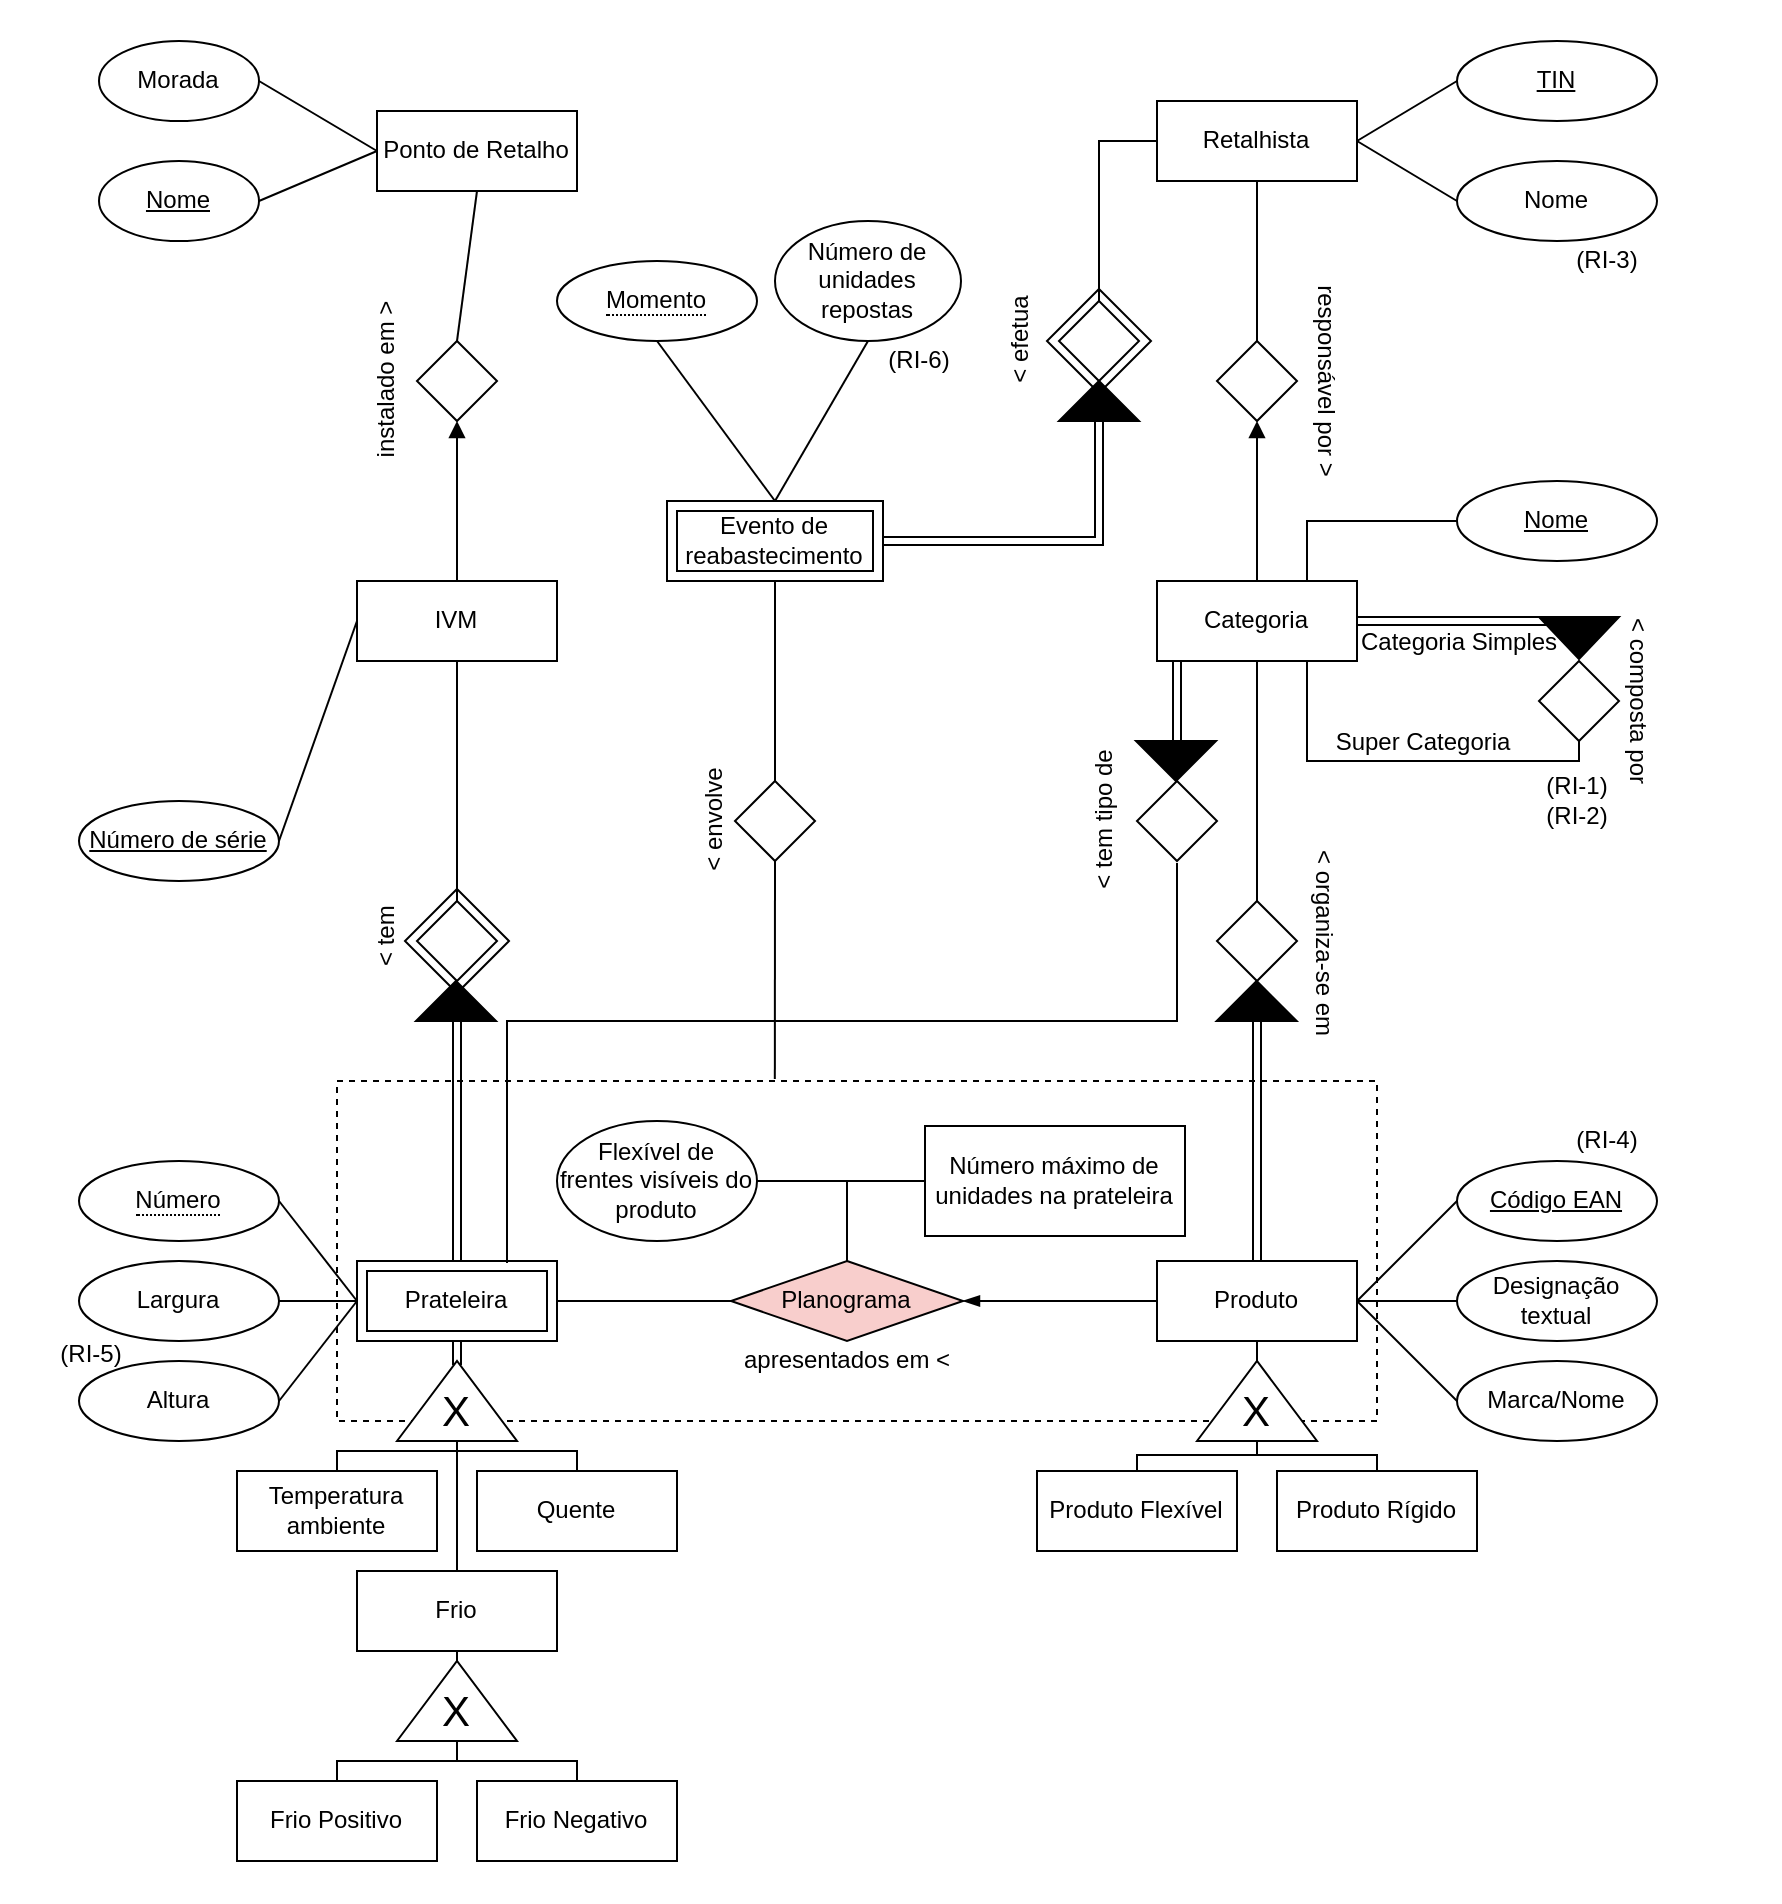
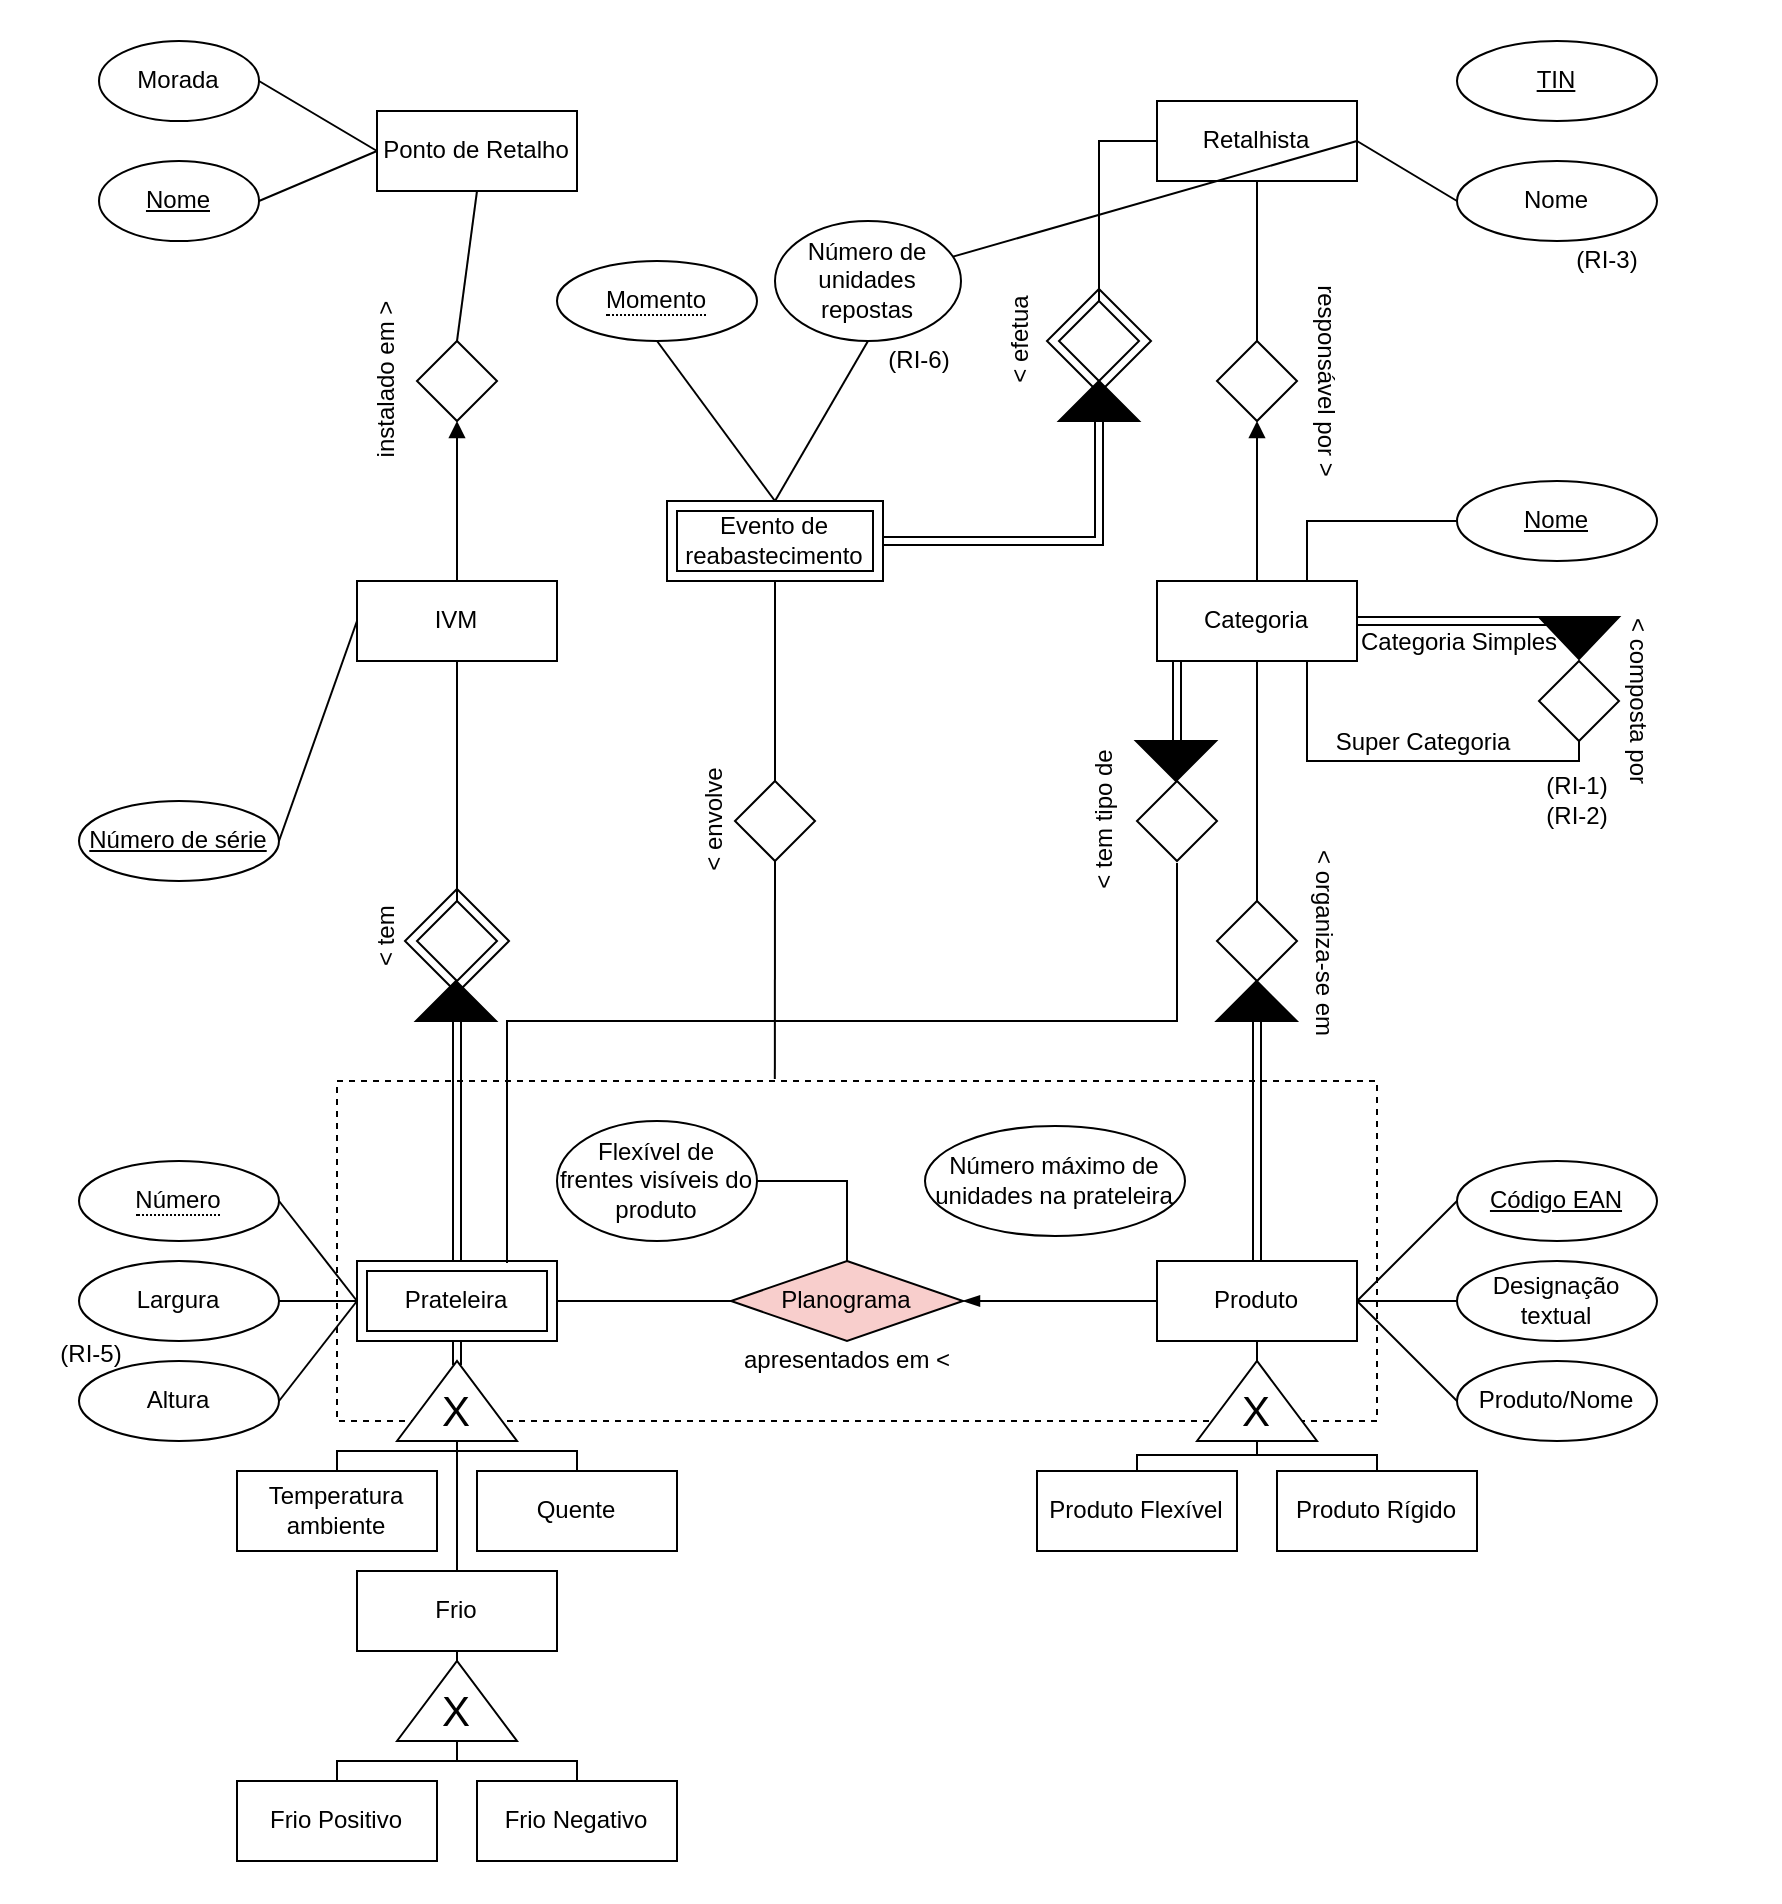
edge "TIN" -- "Retalhista": now "Número de unidades repostas" -- "Retalhista"
node "(RI-4)": removed
edge "Número máximo de unidades na prateleira" -- "Planograma": removed
node "Número máximo de unidades na prateleira": shape rectangle -> ellipse
node "Marca/Nome": label "Marca/Nome" -> "Produto/Nome"
